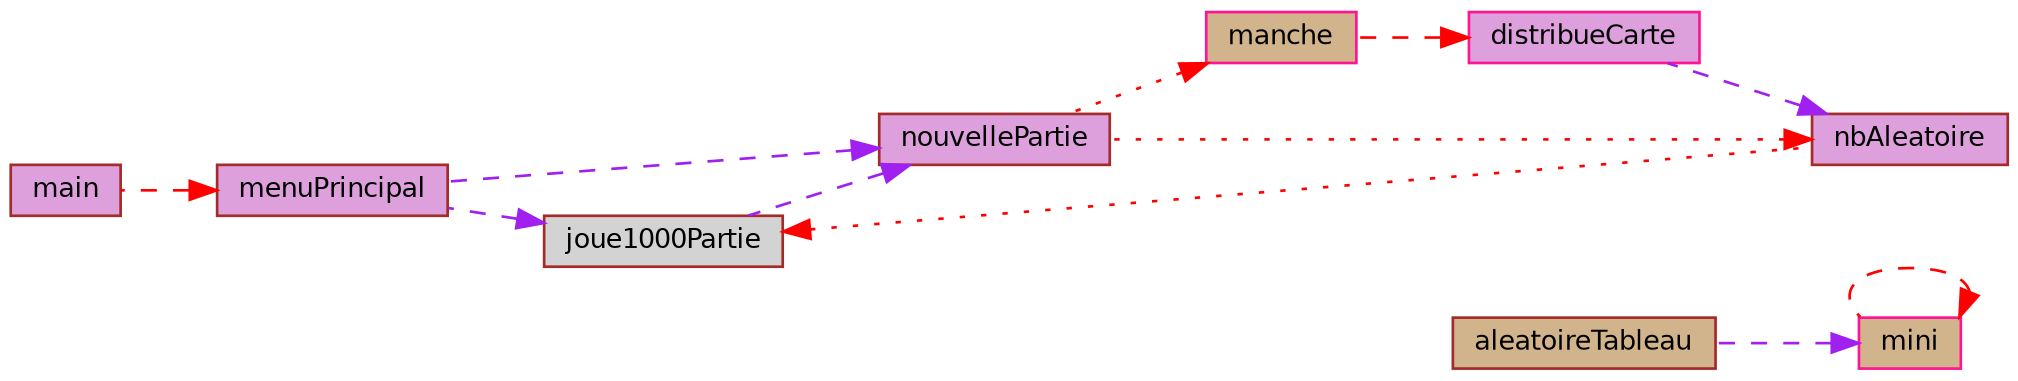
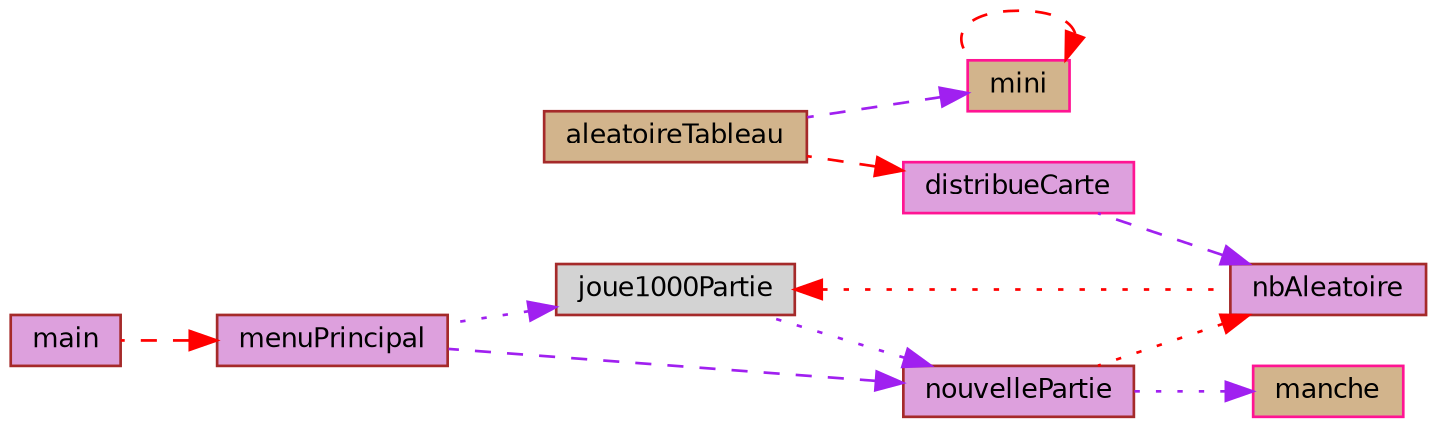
edge "manche" -> "distribueCarte": now "aleatoireTableau" -> "distribueCarte"
edge "nouvellePartie" -> "manche": color red -> purple
edge "joue1000Partie" -> "nouvellePartie": style dashed -> dotted
edge "menuPrincipal" -> "joue1000Partie": style dashed -> dotted
